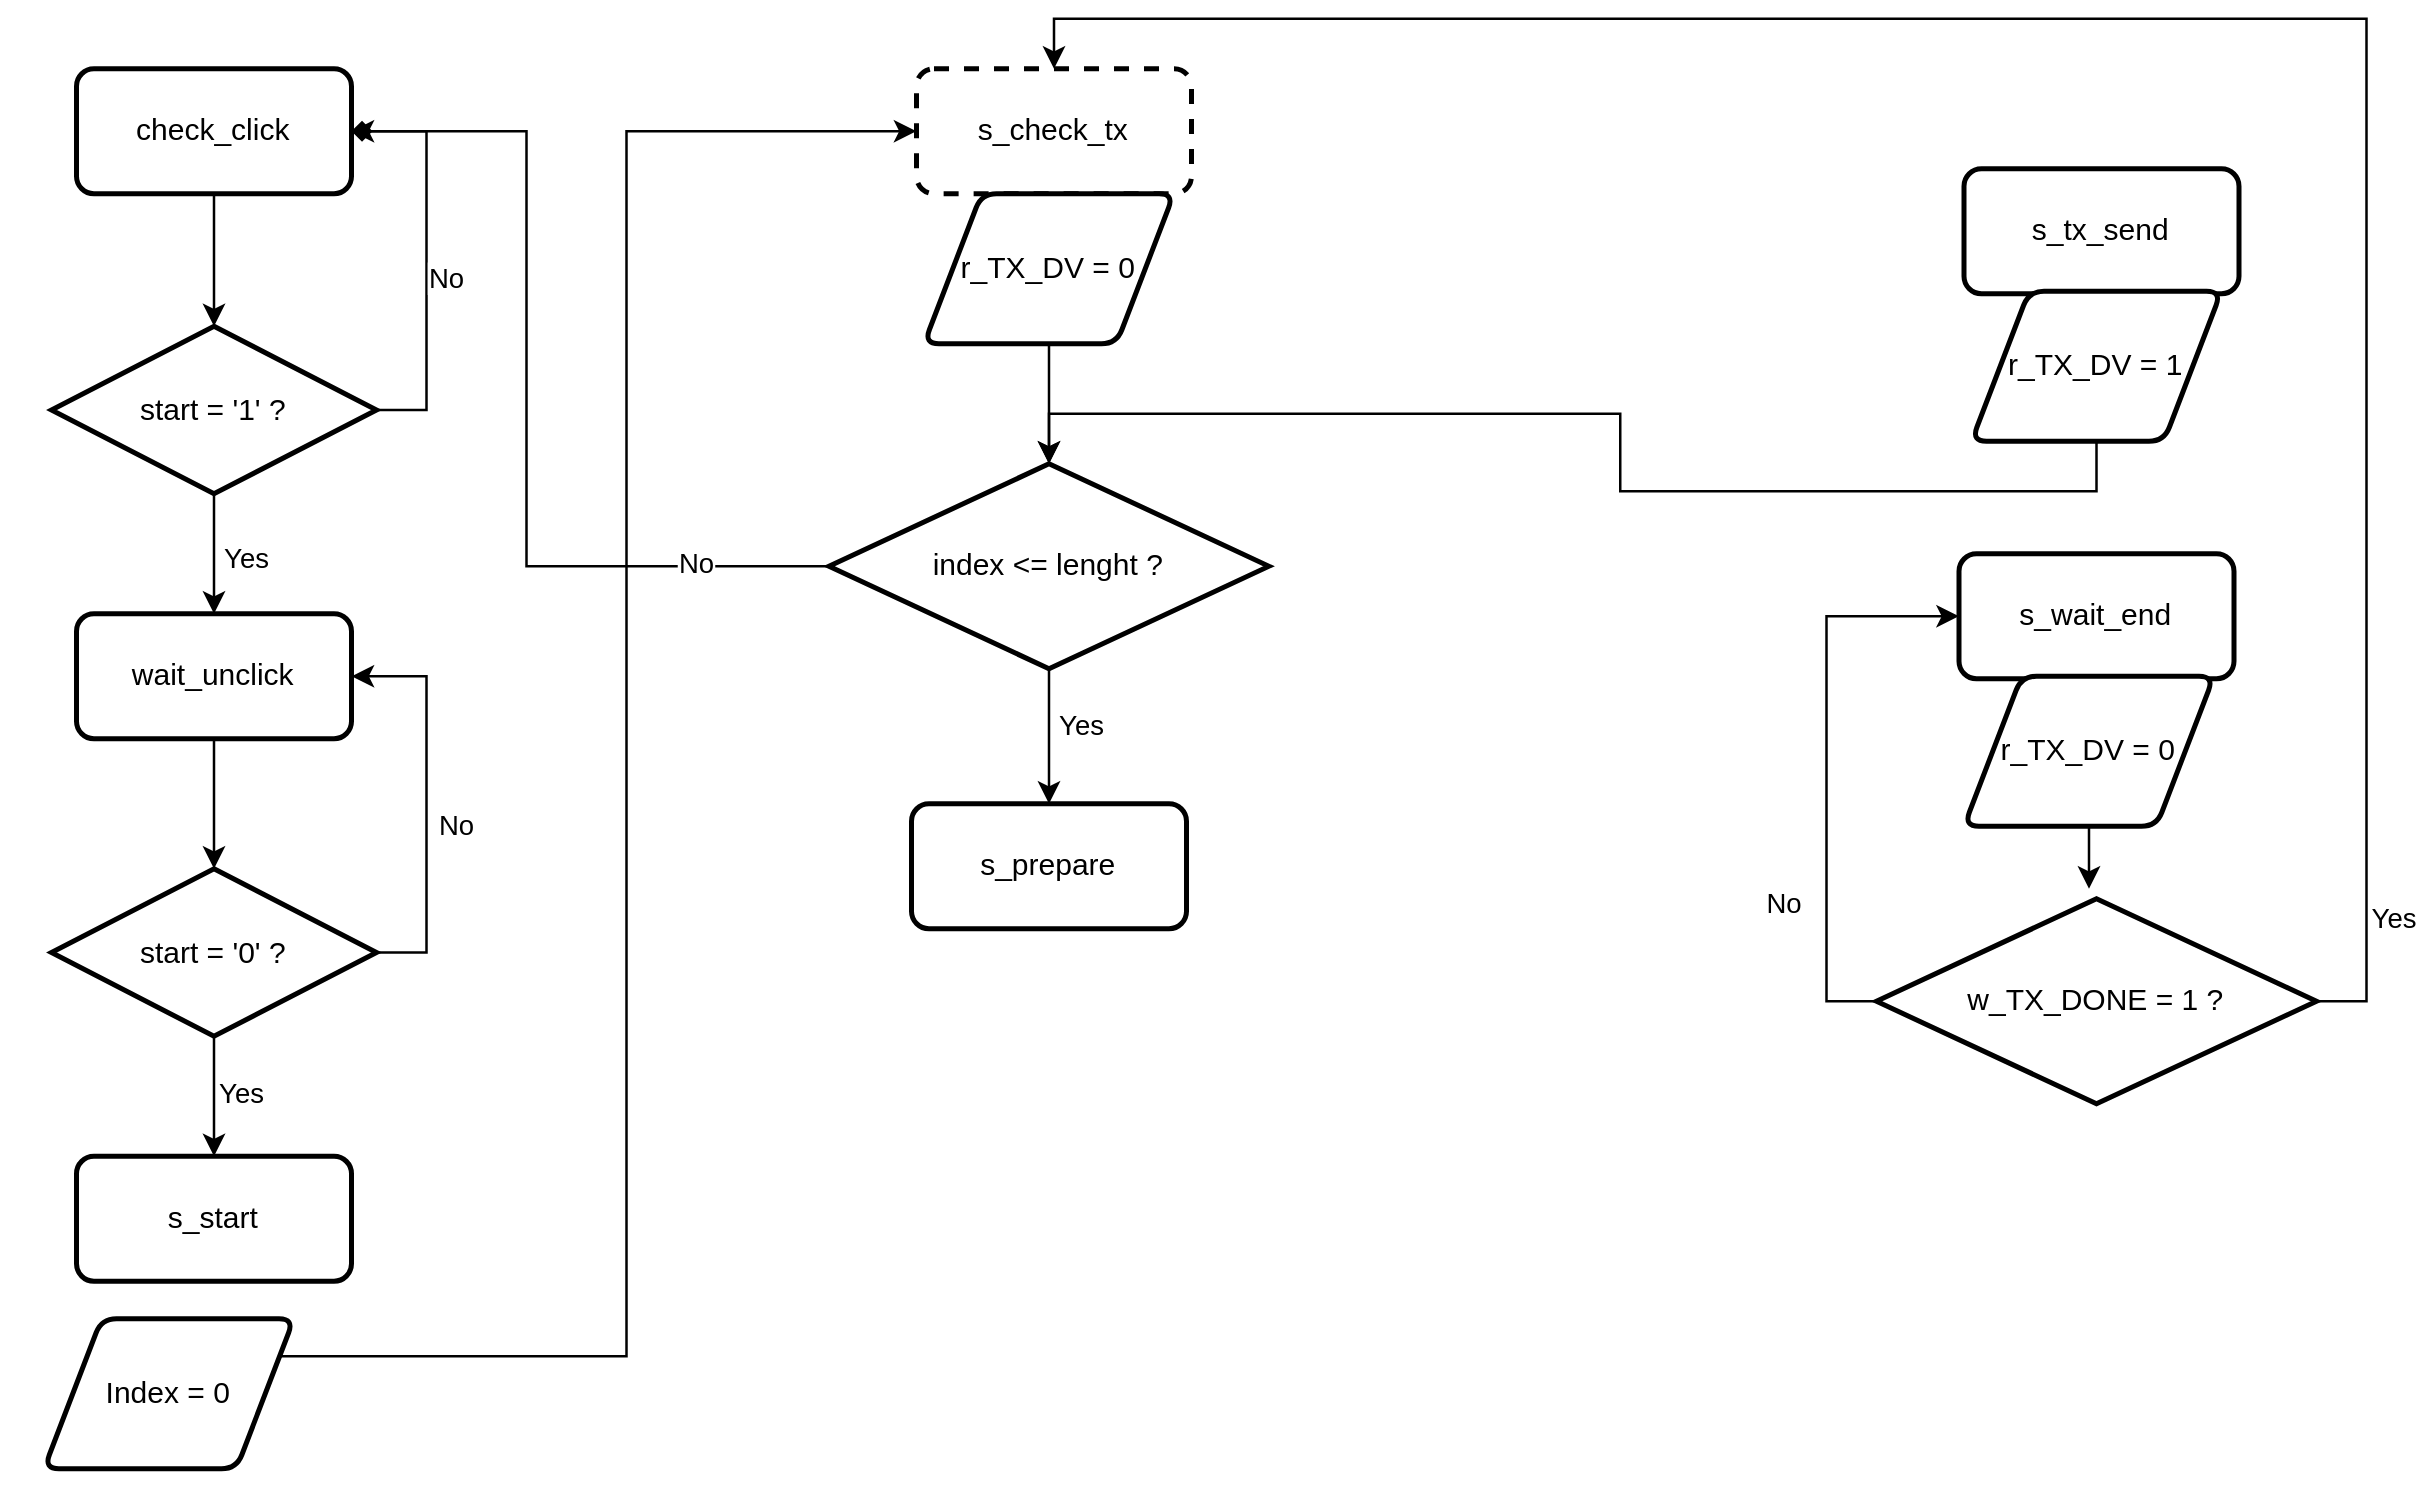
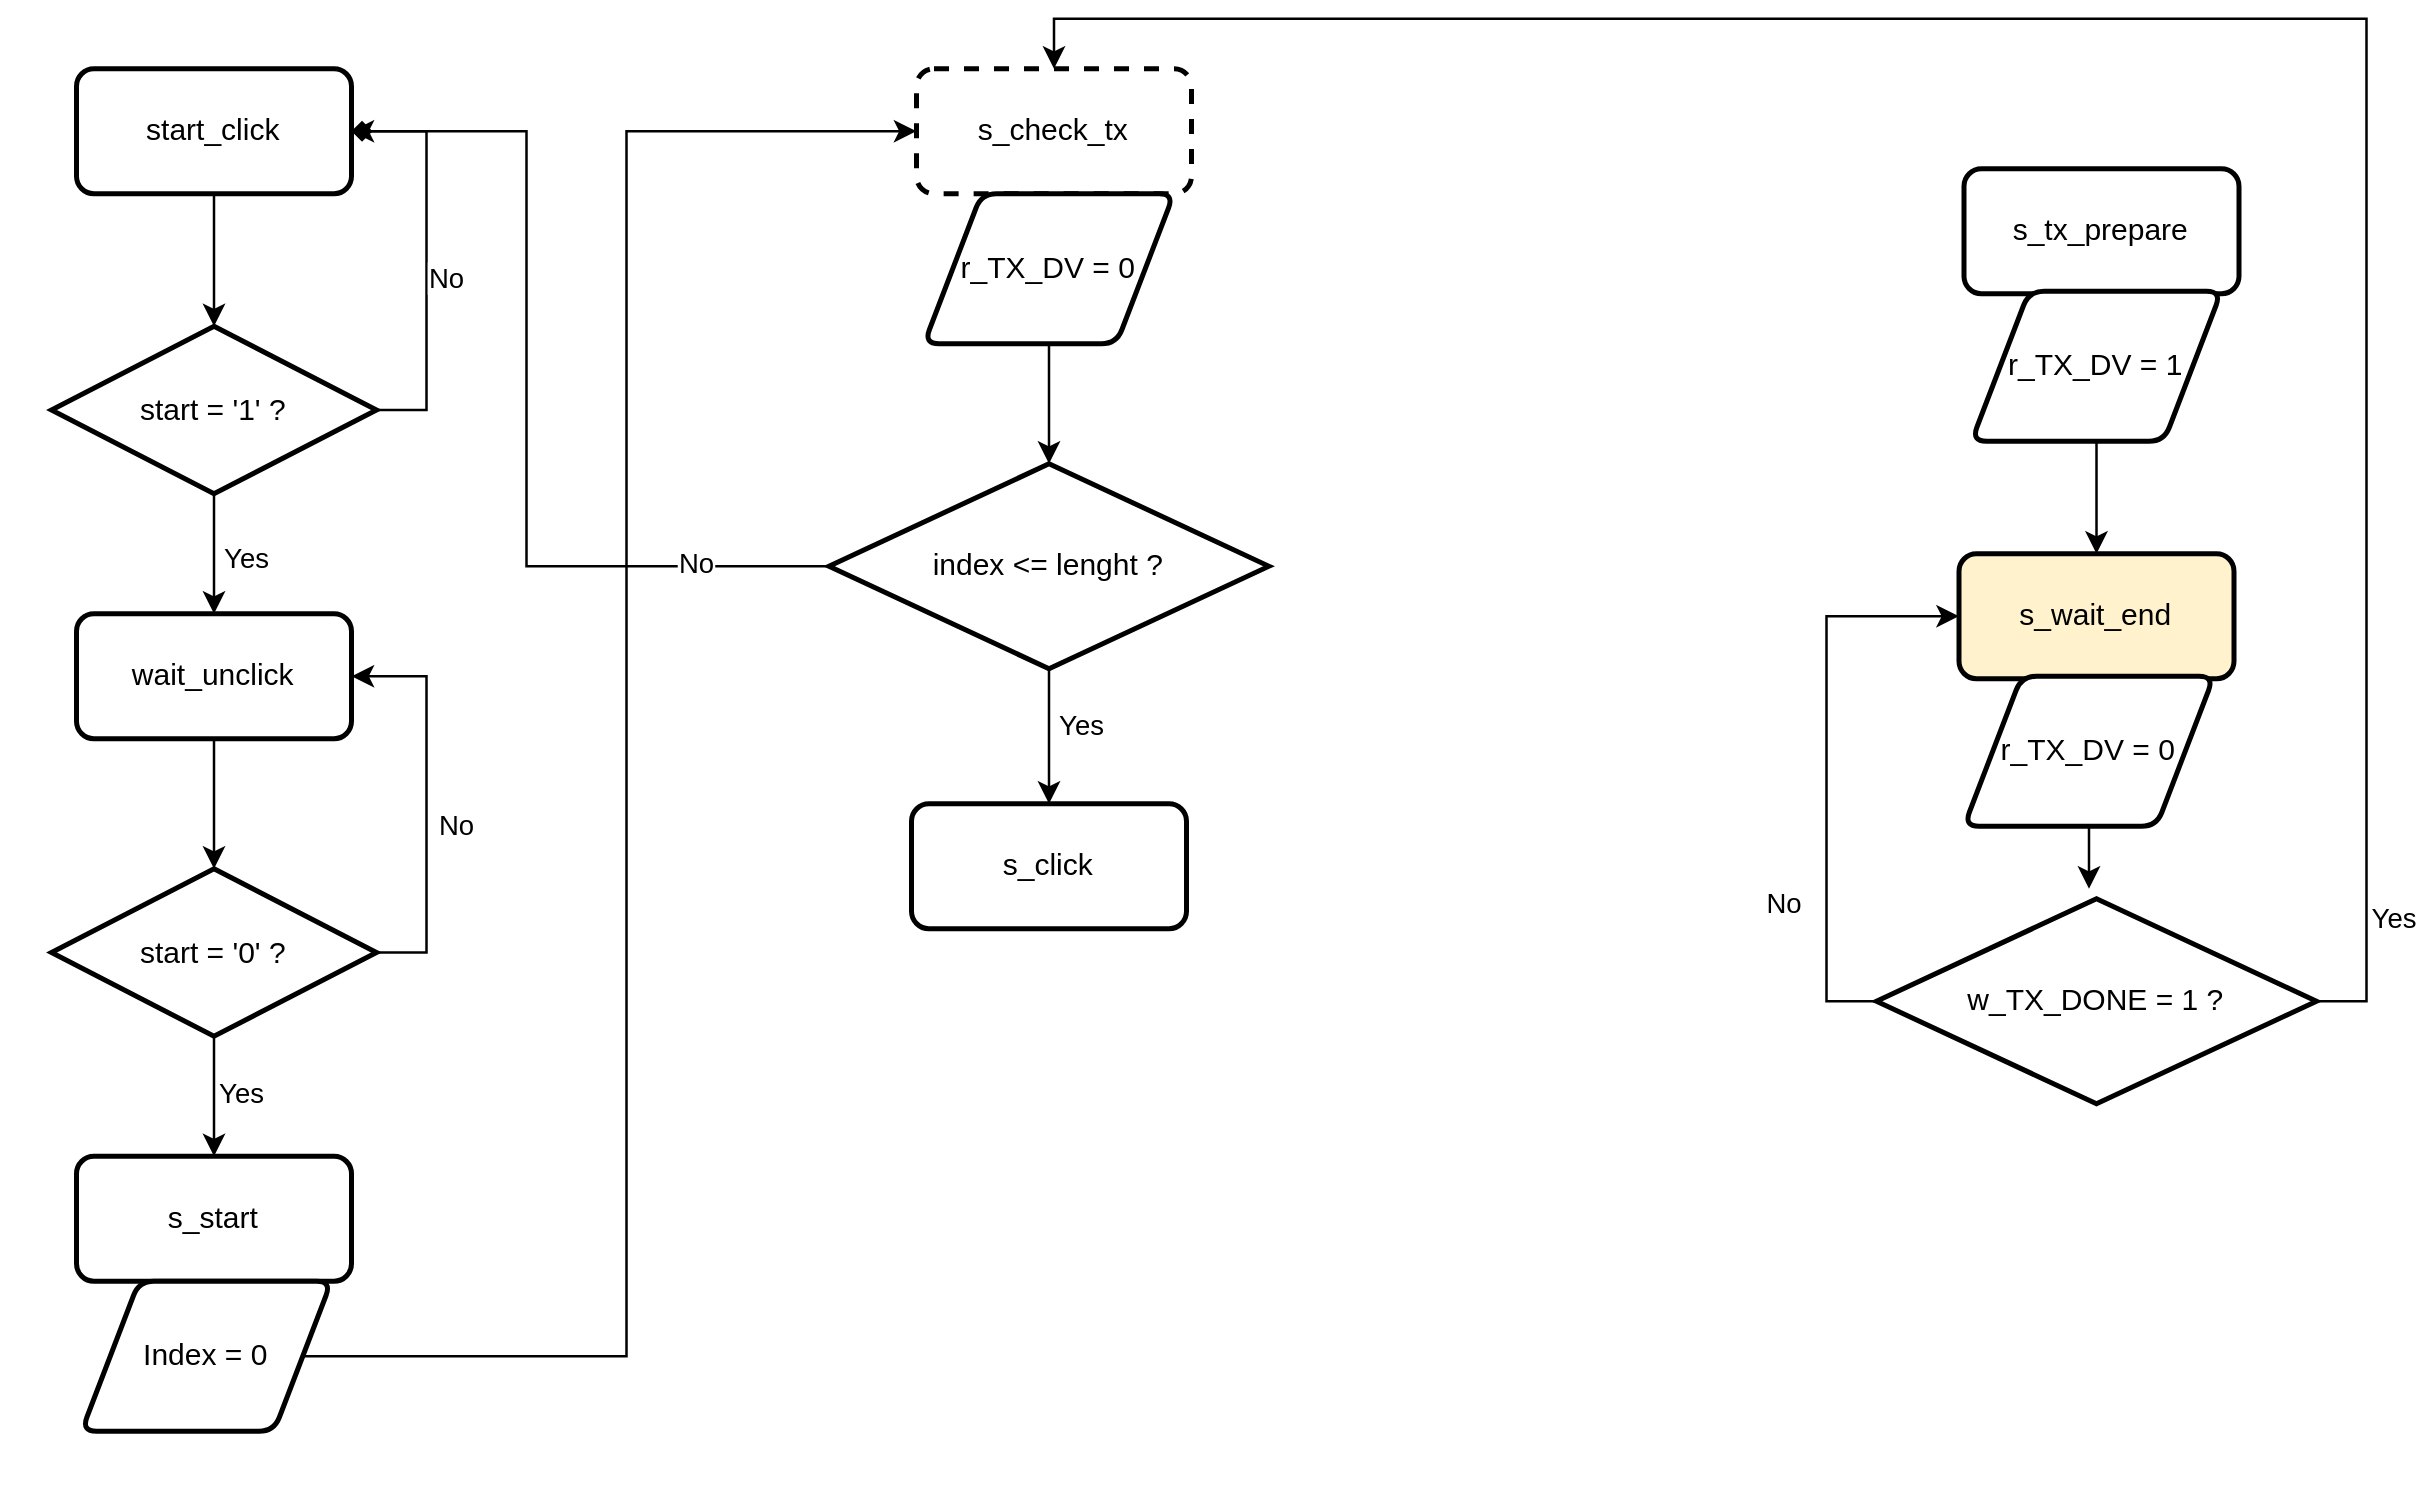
node "check_click": label "check_click" -> "start_click"
node "s_tx_send": label "s_tx_send" -> "s_tx_prepare"
edge "r_TX_DV = 1" -> "index <= lenght ?": now "r_TX_DV = 1" -> "s_wait_end"
node "s_wait_end": fillcolor #ffffff -> #fff2cc
node "s_prepare": label "s_prepare" -> "s_click"
node "Index = 0": moved (169, 1394) -> (206, 1356)
